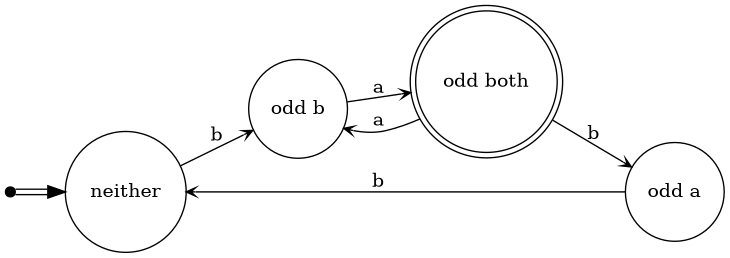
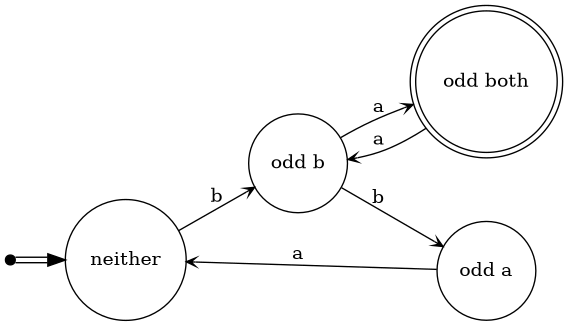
edge "odd both" -> "odd a": now "odd b" -> "odd a"
edge "odd a" -> "neither": label "b" -> "a"
